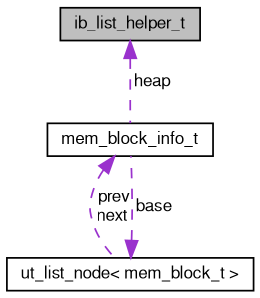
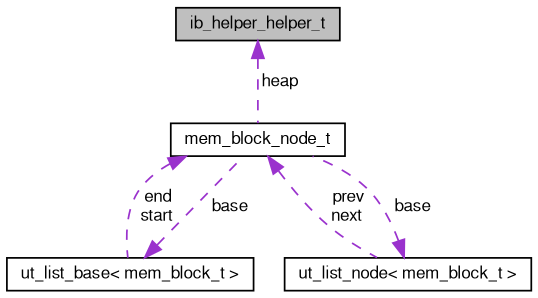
node "ib_list_helper_t": label "ib_list_helper_t" -> "ib_helper_helper_t"
node "mem_block_info_t": label "mem_block_info_t" -> "mem_block_node_t"
node "ut_list_base< mem_block_t >": added
